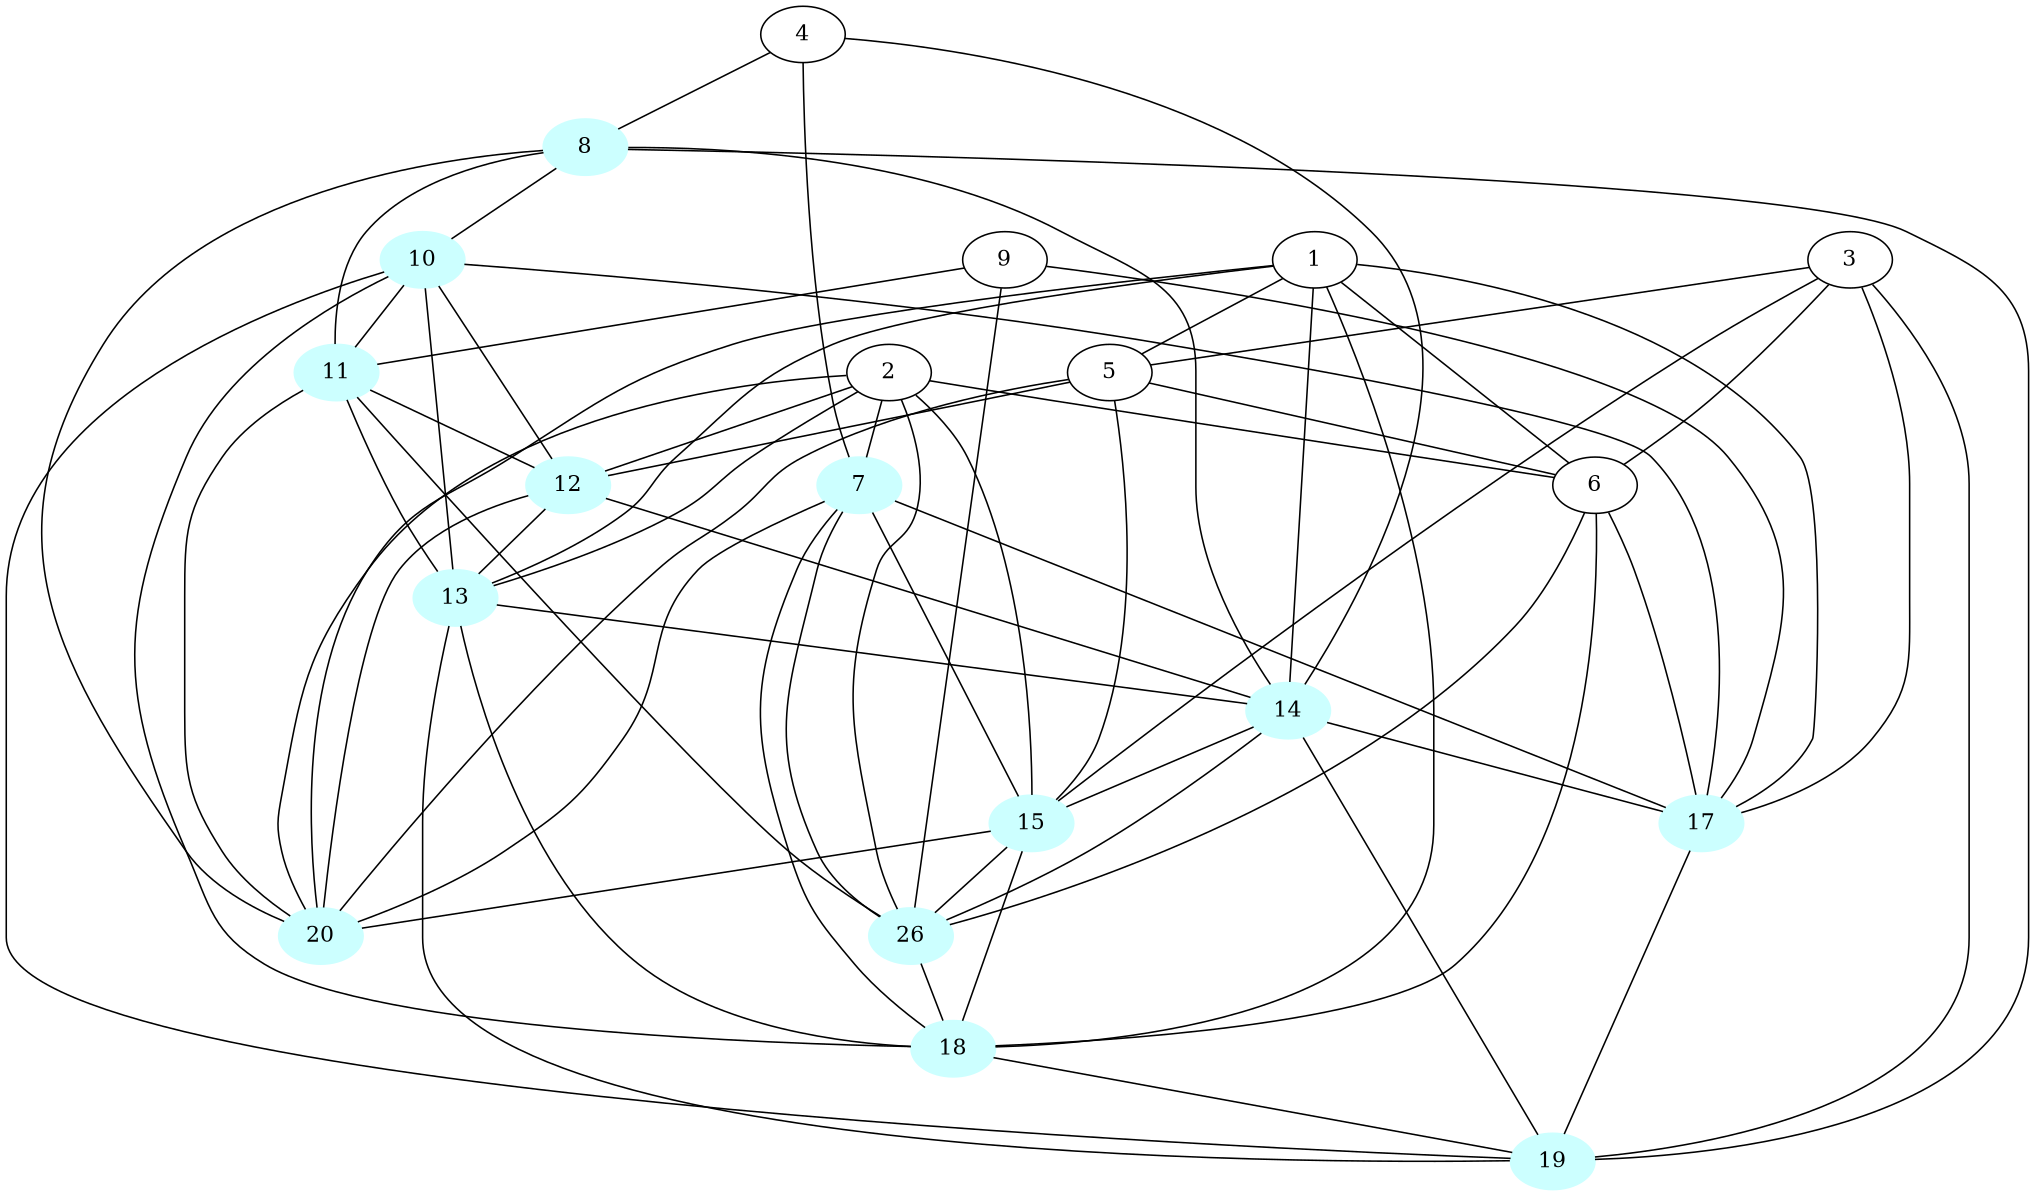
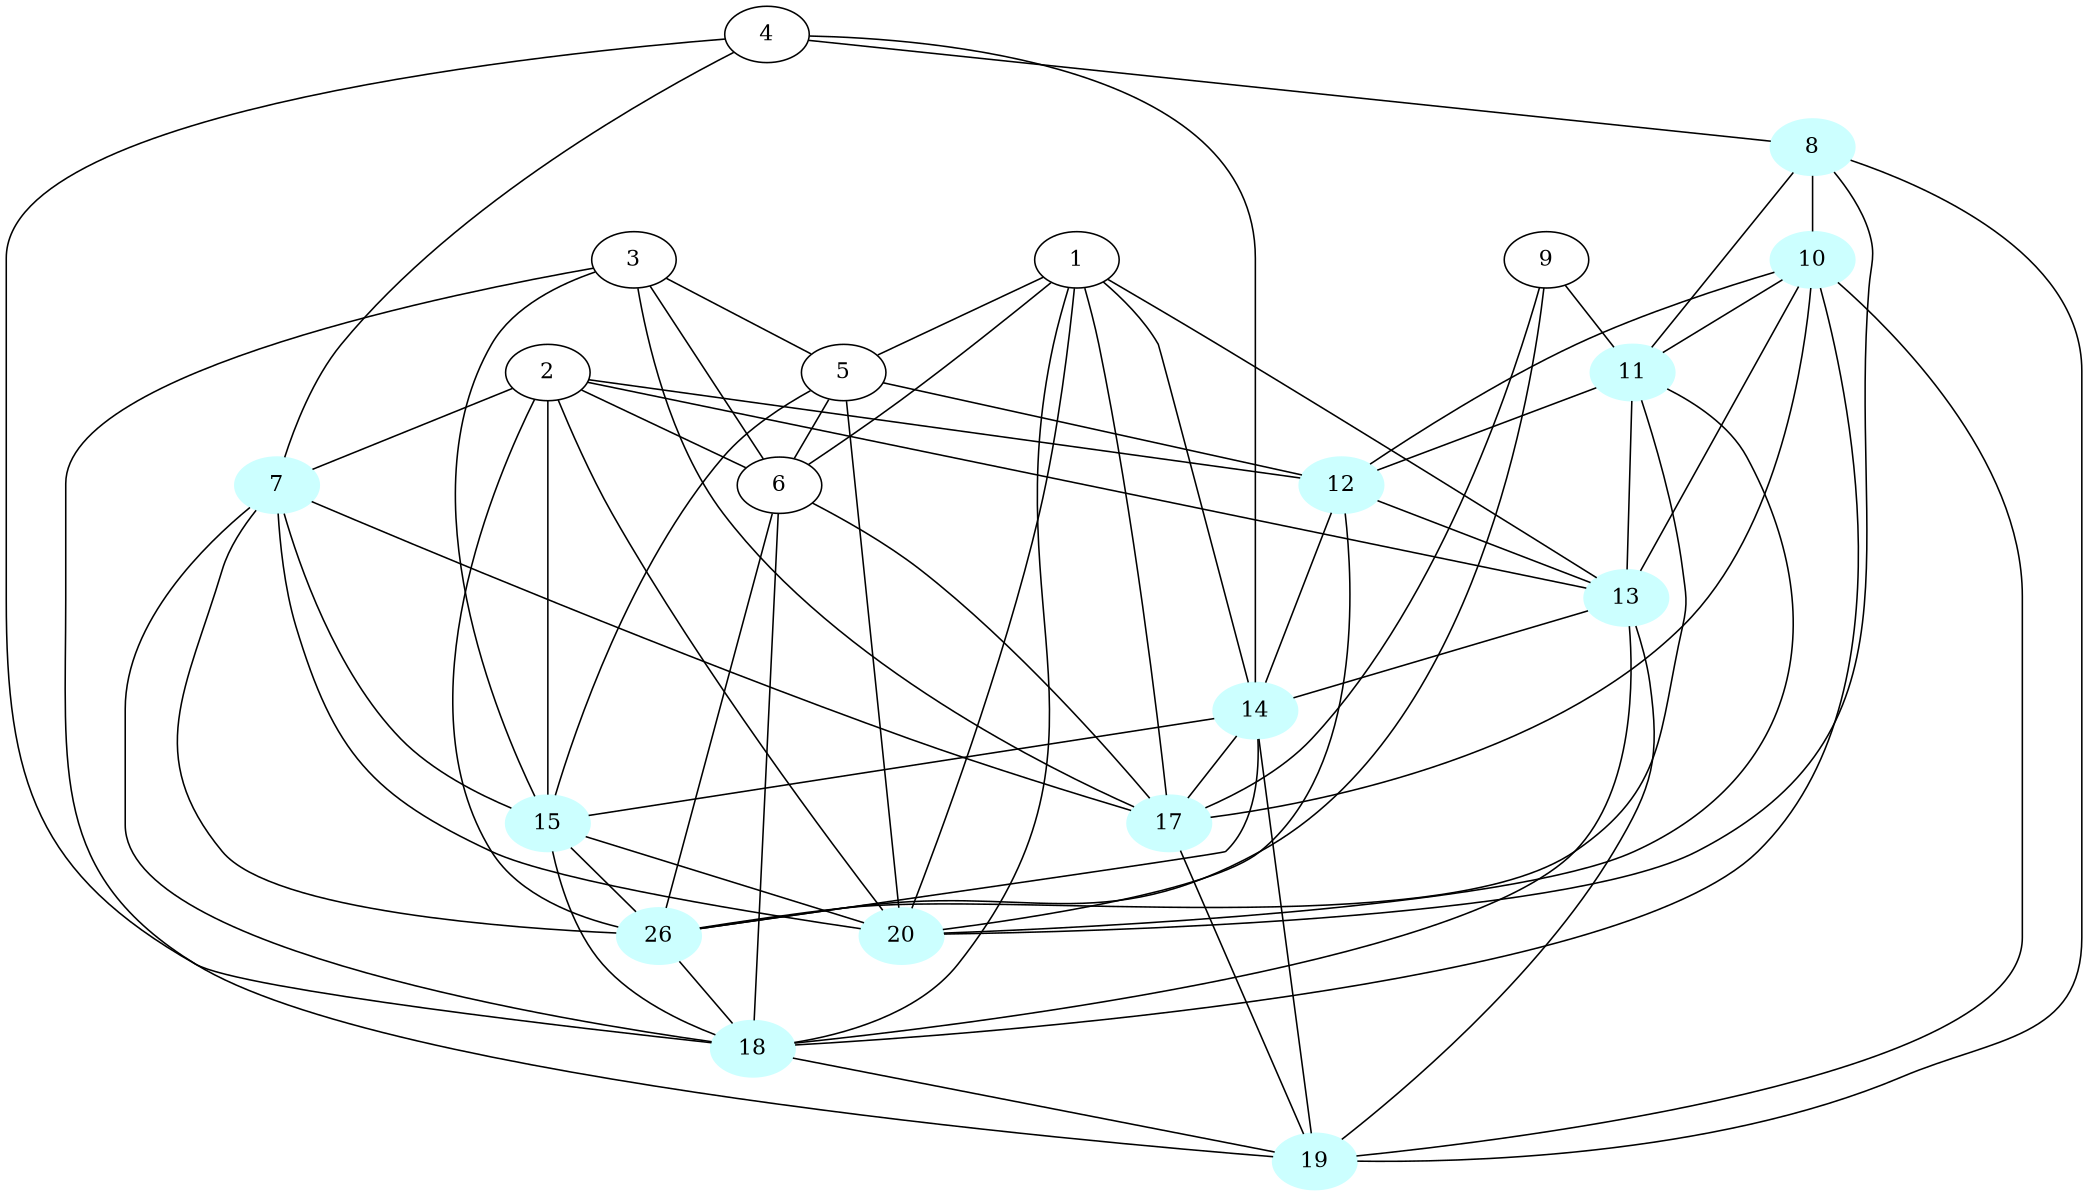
edge "8" -- "14": removed
edge "4" -- "18": added
